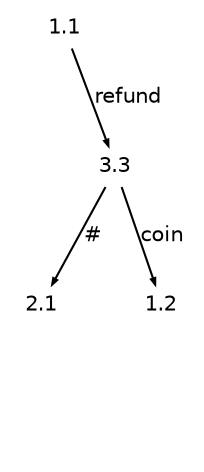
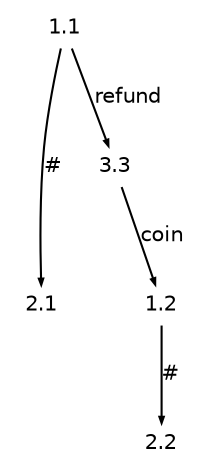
edge "3.3" -> "2.1": now "1.1" -> "2.1"
node "2.2": added
